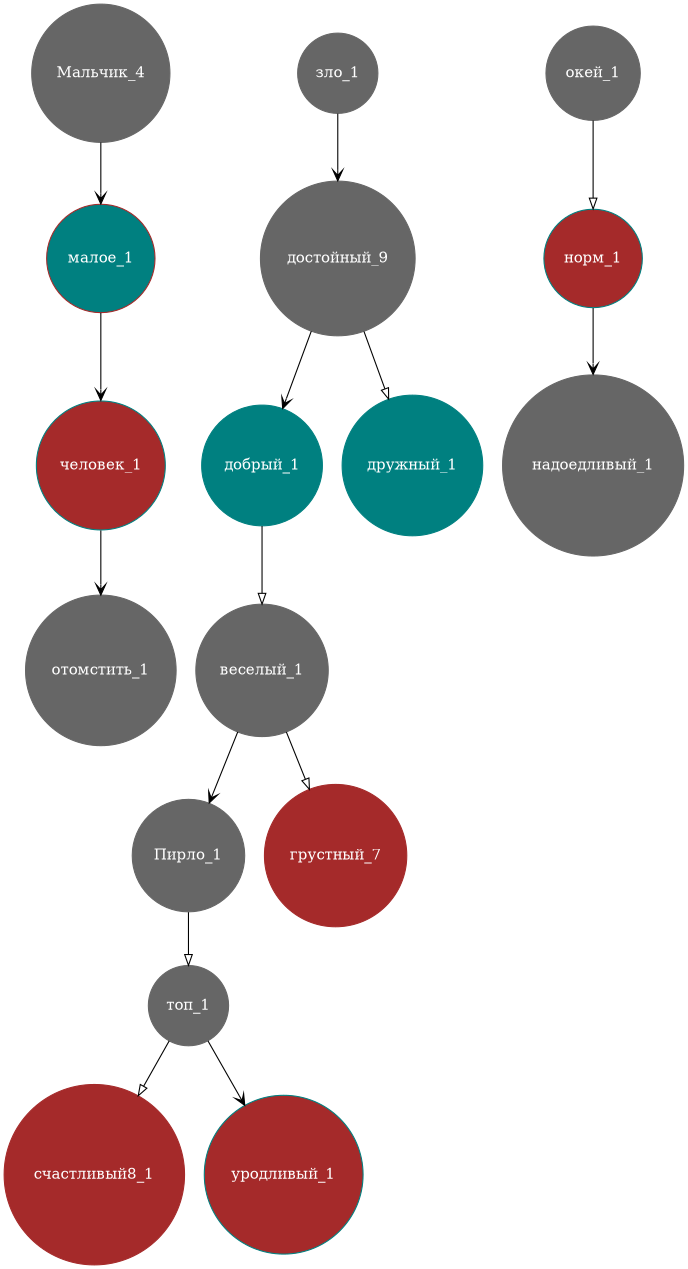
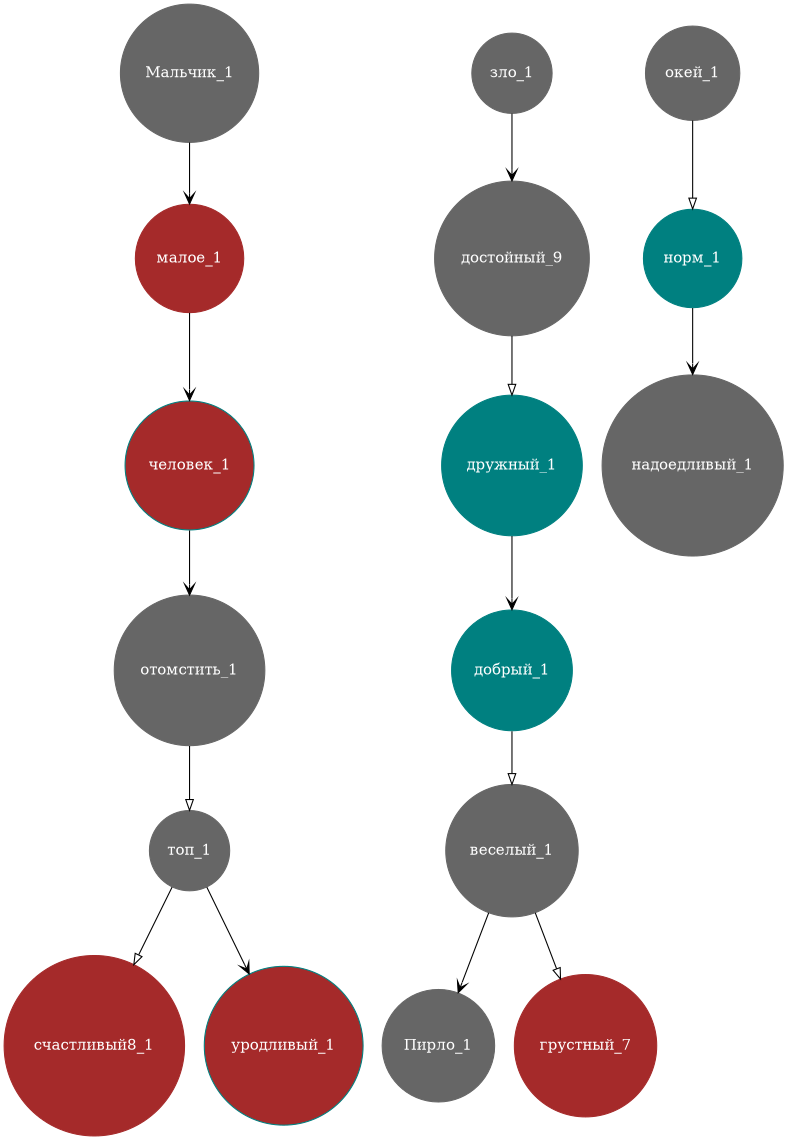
node "Мальчик_4": label "Мальчик_4" -> "Мальчик_1"
node "малое_1": fillcolor teal -> brown
node "норм_1": fillcolor brown -> teal
edge "достойный_9" -> "добрый_1": now "дружный_1" -> "добрый_1"
edge "Пирло_1" -> "топ_1": now "отомстить_1" -> "топ_1"
